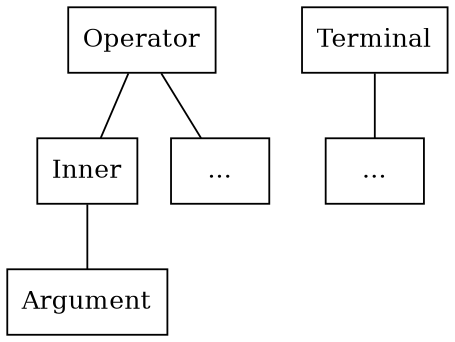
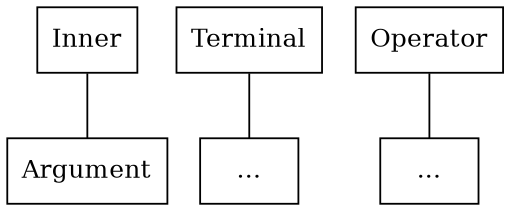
edge "Operator" -- "Inner": removed
